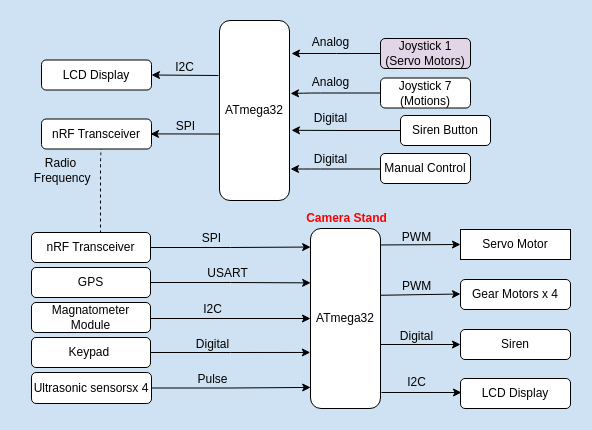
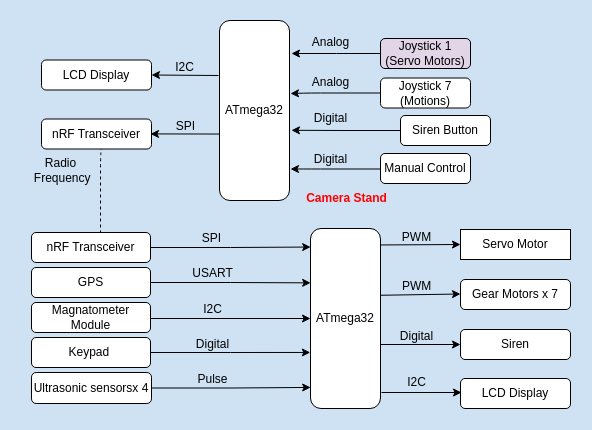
node "Camera Stand": moved (346, 219) -> (346, 199)
node "USART": moved (228, 274) -> (213, 274)
node "Gear Motors x 4": label "Gear Motors x 4" -> "Gear Motors x 7"
